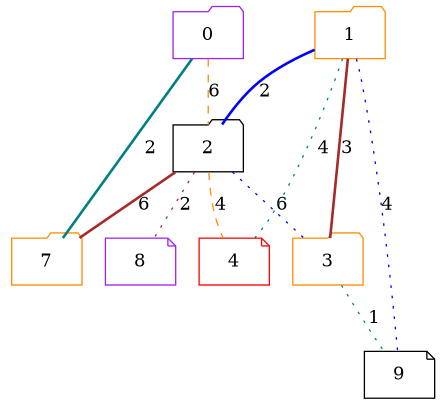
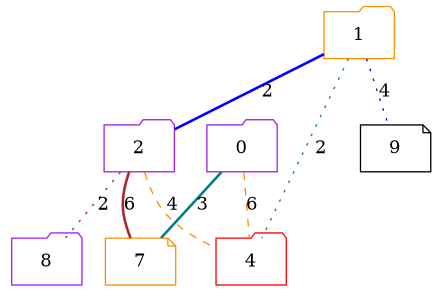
edge "0" -- "2": now "0" -- "4"
edge "0" -- "7": label "2" -> "3"
node "2": color black -> purple
edge "1" -- "4": label "4" -> "2"
node "7": shape folder -> note
node "8": shape note -> folder
node "4": shape note -> folder
node "3": removed
